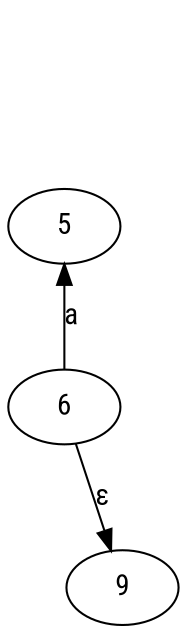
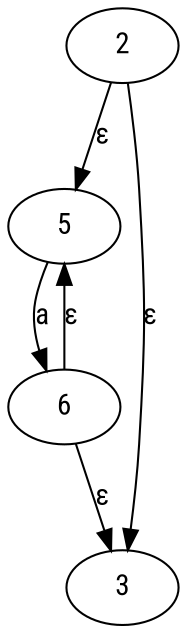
node "2": added
edge "5" -> "6": added, label "a"
edge "6" -> "5": label "a" -> "ε"
node "9": label "9" -> "3"
